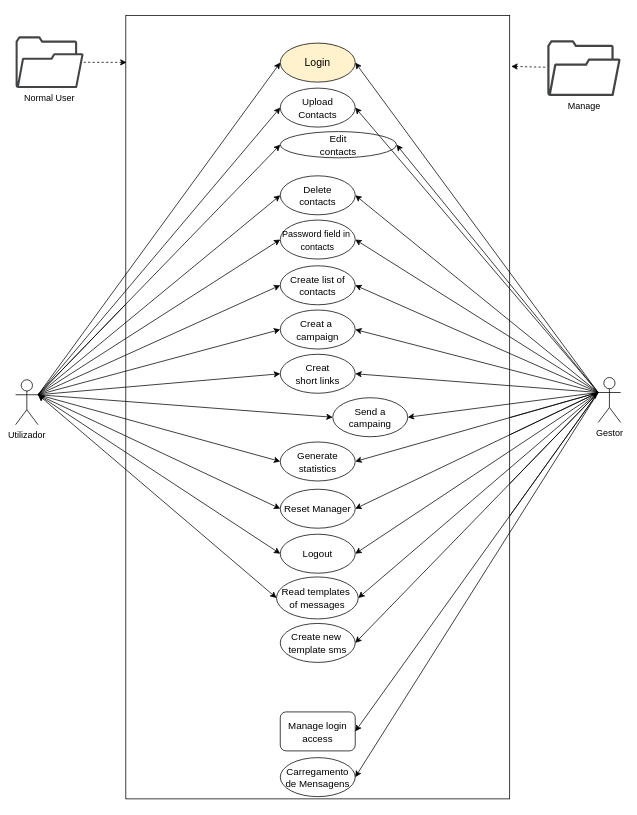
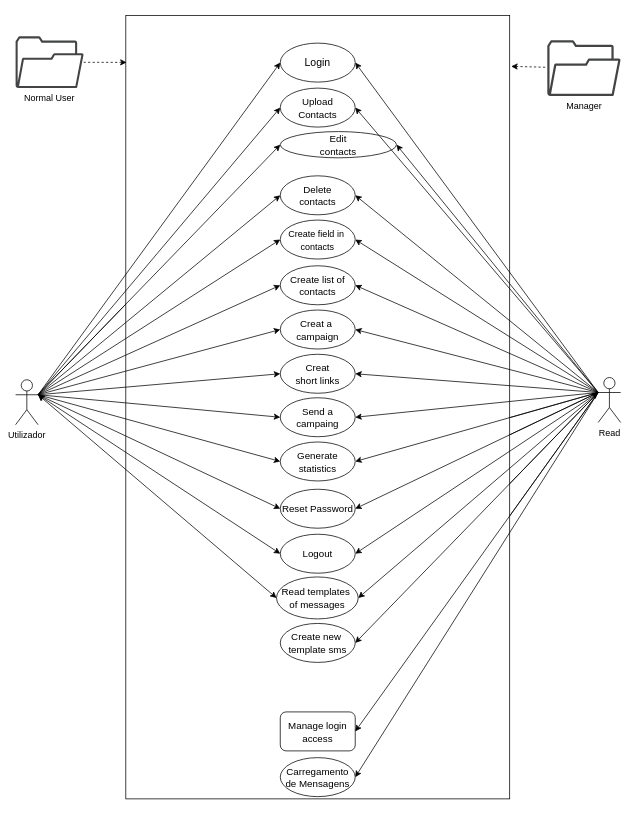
node "Login": fillcolor #fff2cc -> #ffffff
node "Manage": label "Manage" -> "Manager"
node "Password field in contacts": label "Password field in contacts" -> "Create field in contacts"
node "Send a campaing": moved (370, 417) -> (318, 417)
node "Gestor": label "Gestor" -> "Read"
node "Reset Manager": label "Reset Manager" -> "Reset Password"
